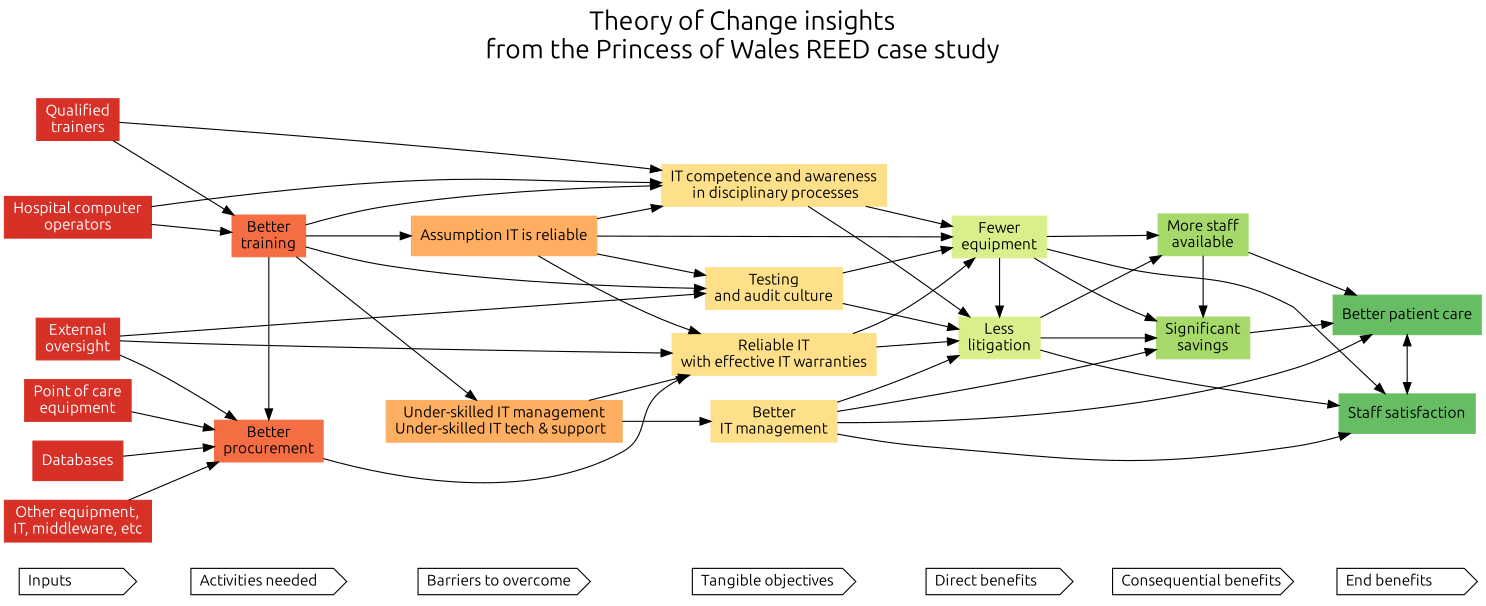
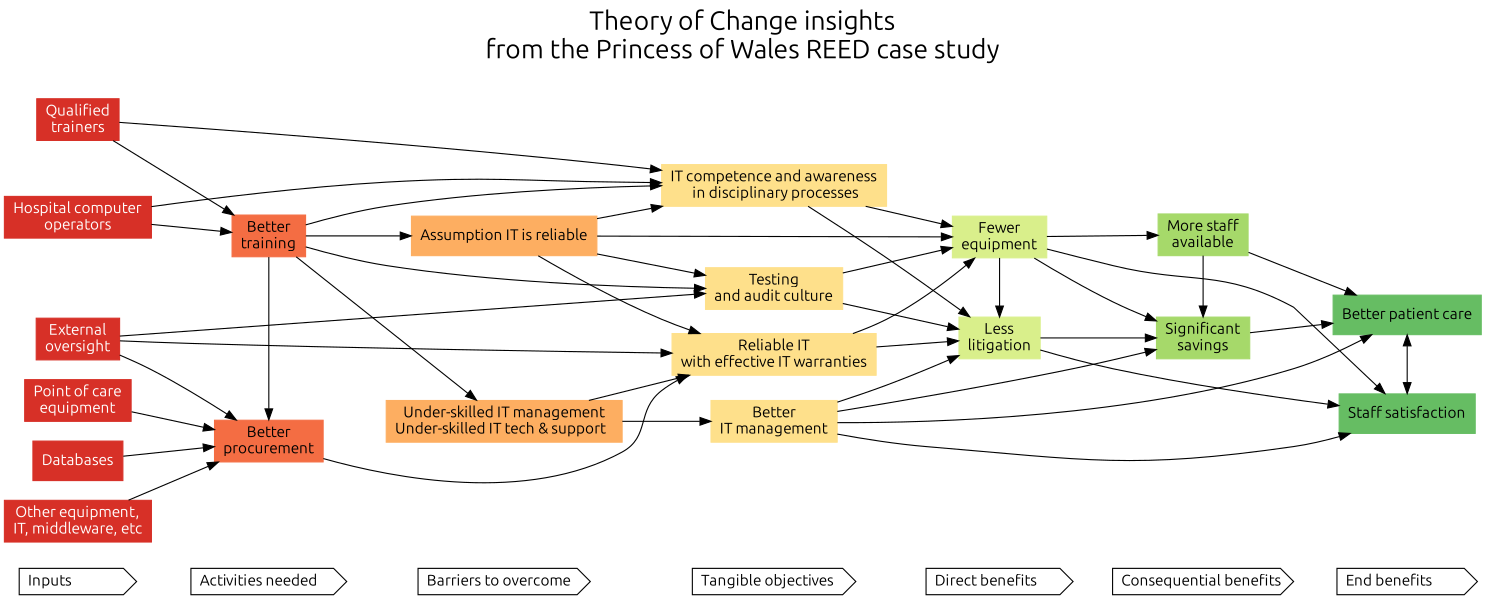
edge "Less litigation" -> "More staff available": removed
